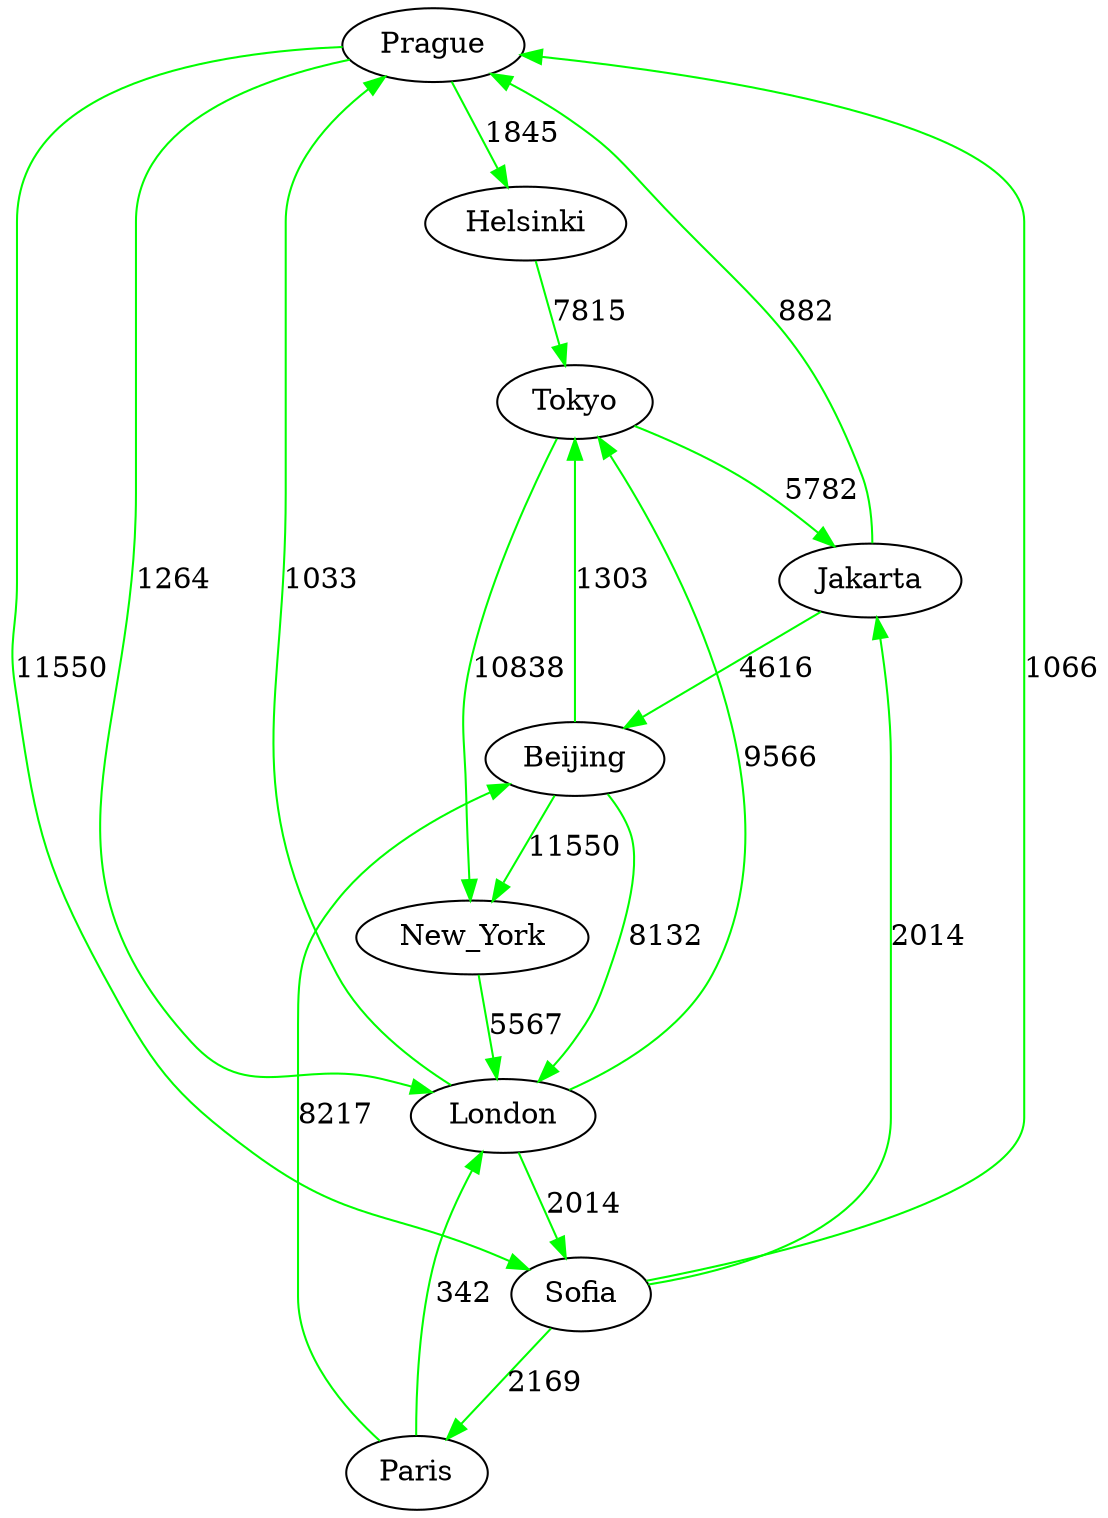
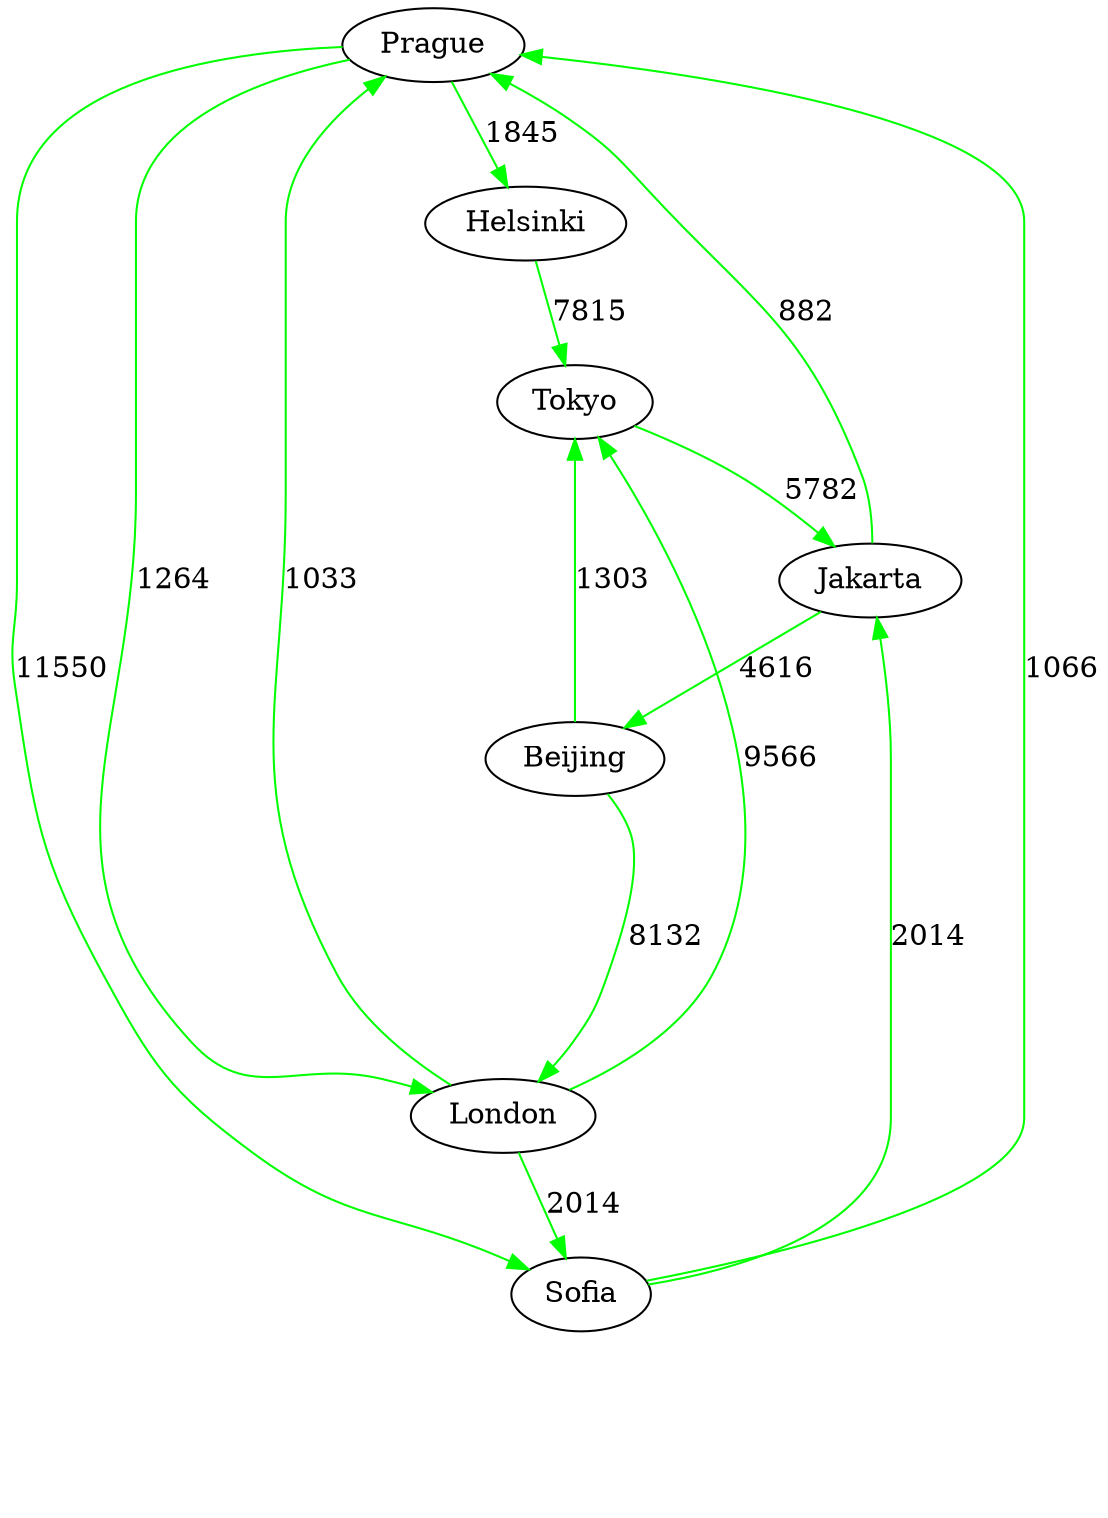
node "New_York": removed
node "Paris": removed
